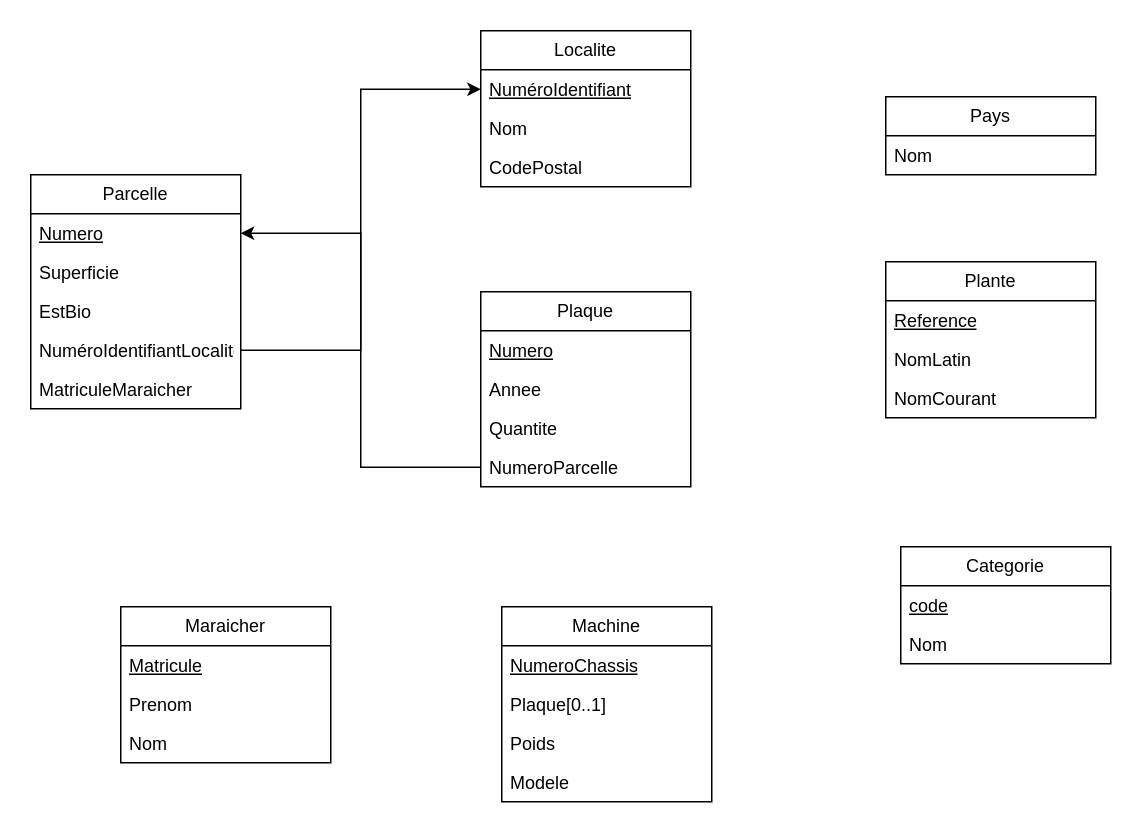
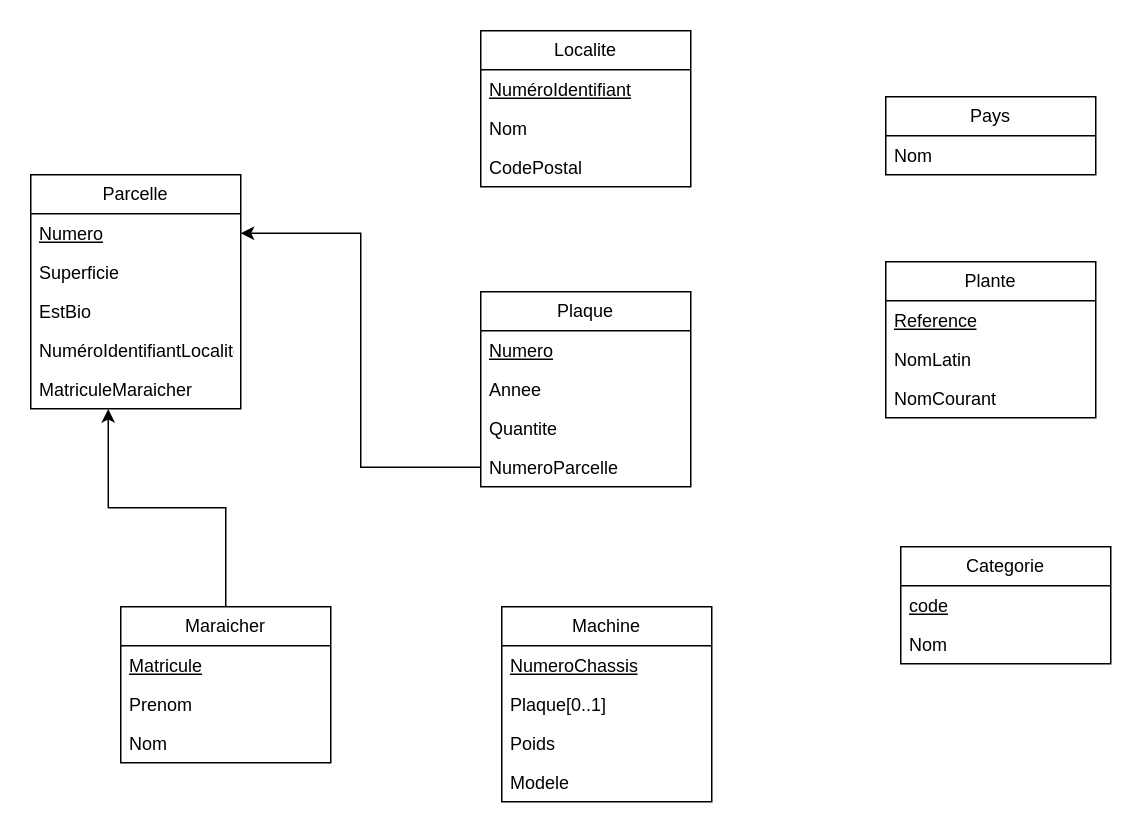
edge "NuméroIdentifiantLocalite" -> "NuméroIdentifiant": removed
edge "Maraicher" -> "MatriculeMaraicher": added
